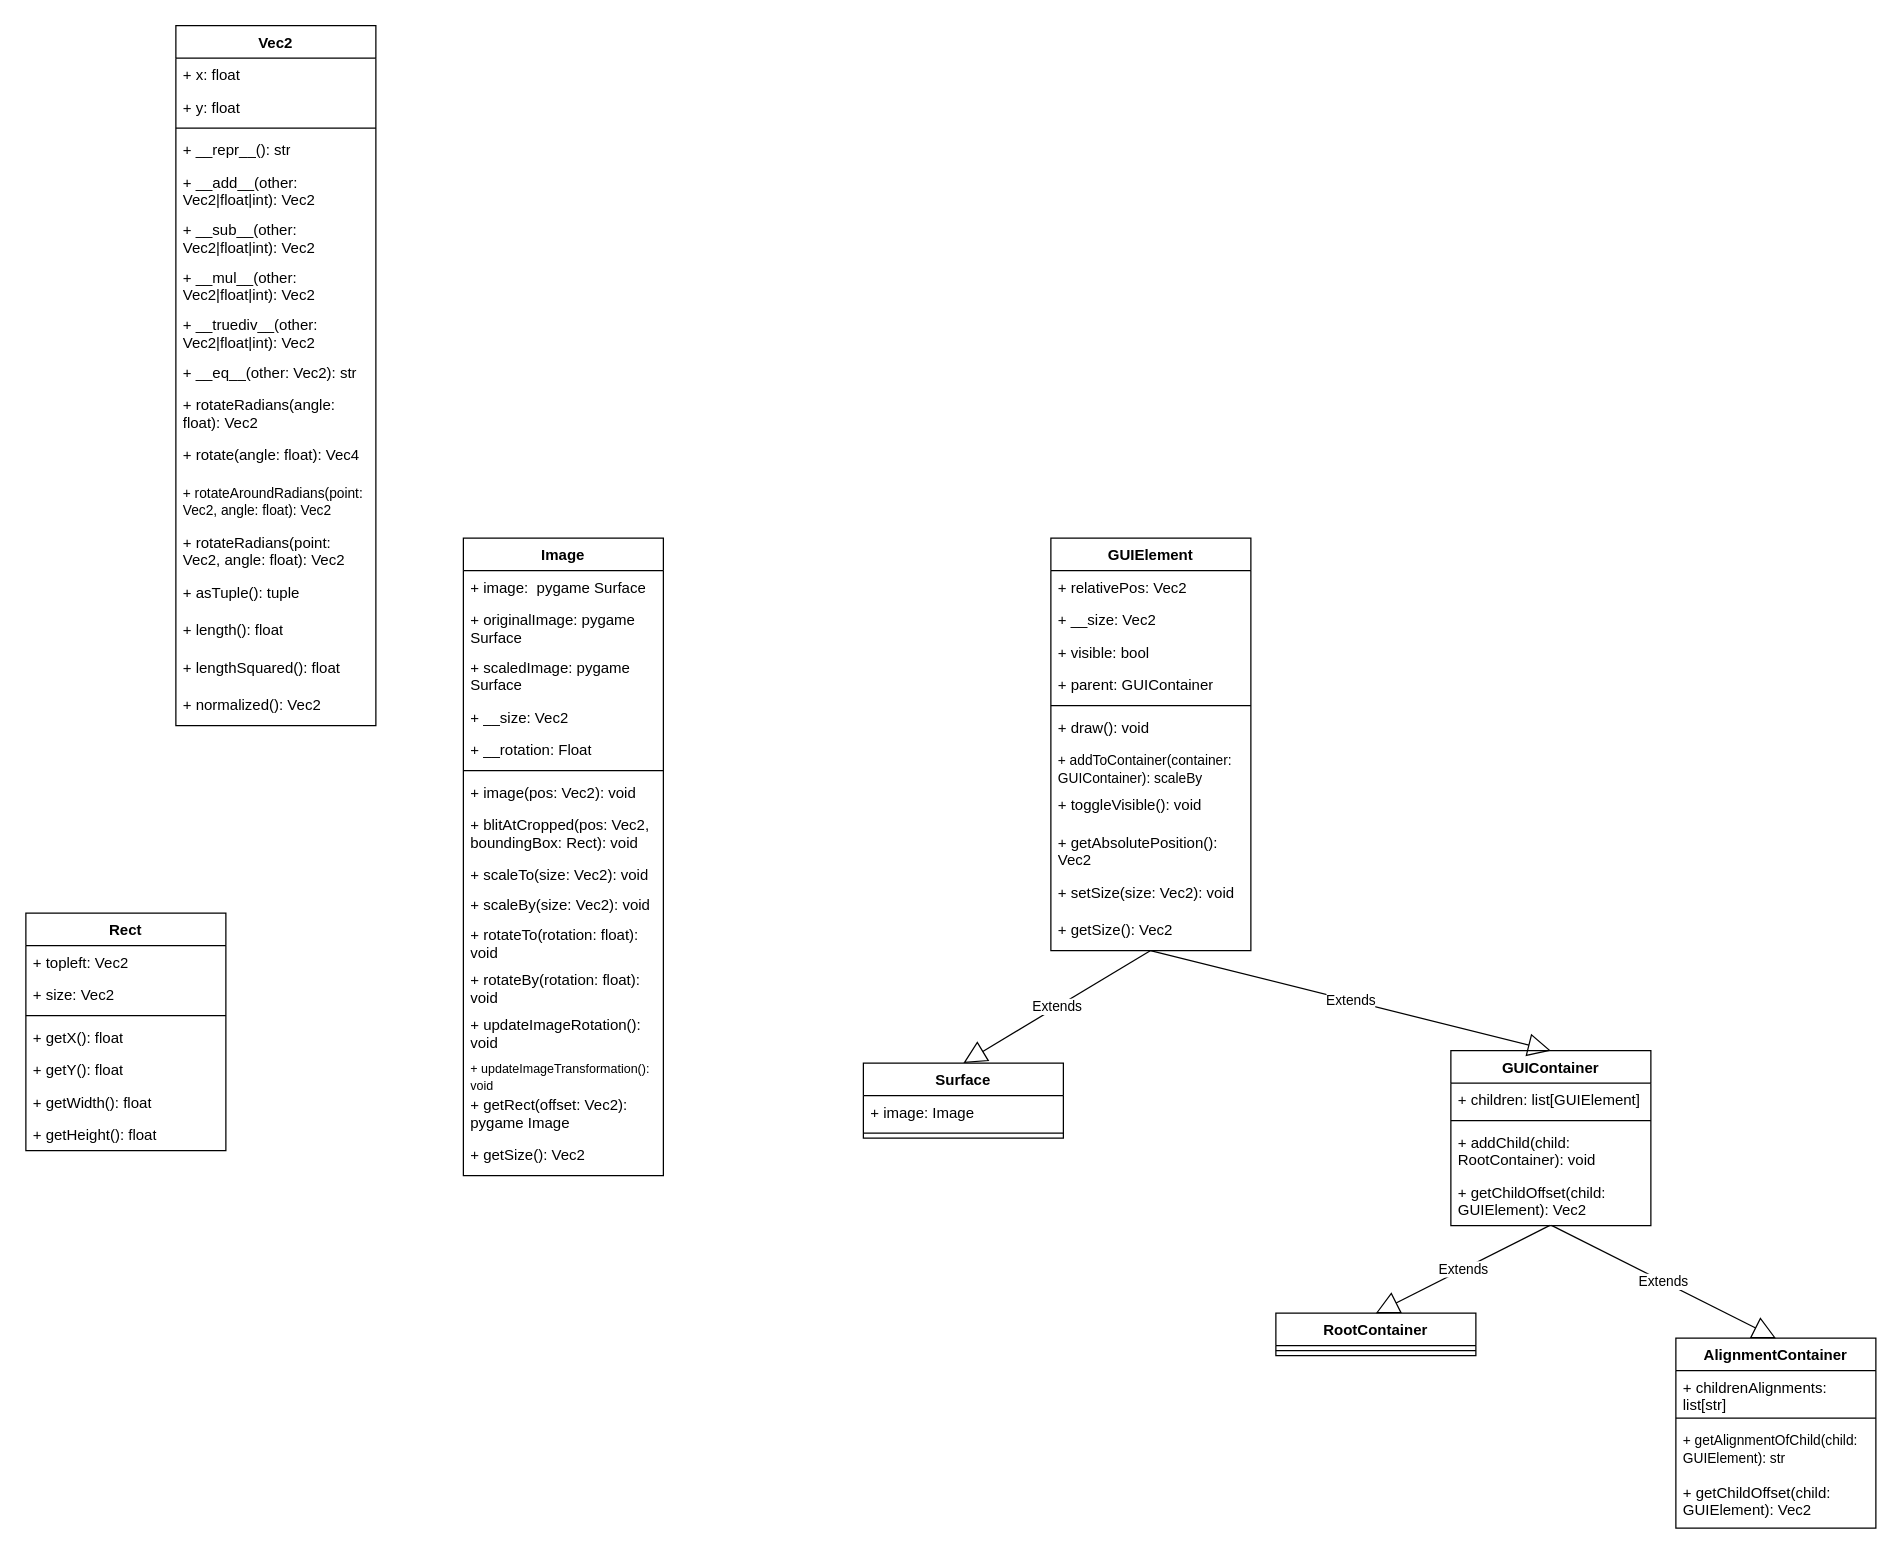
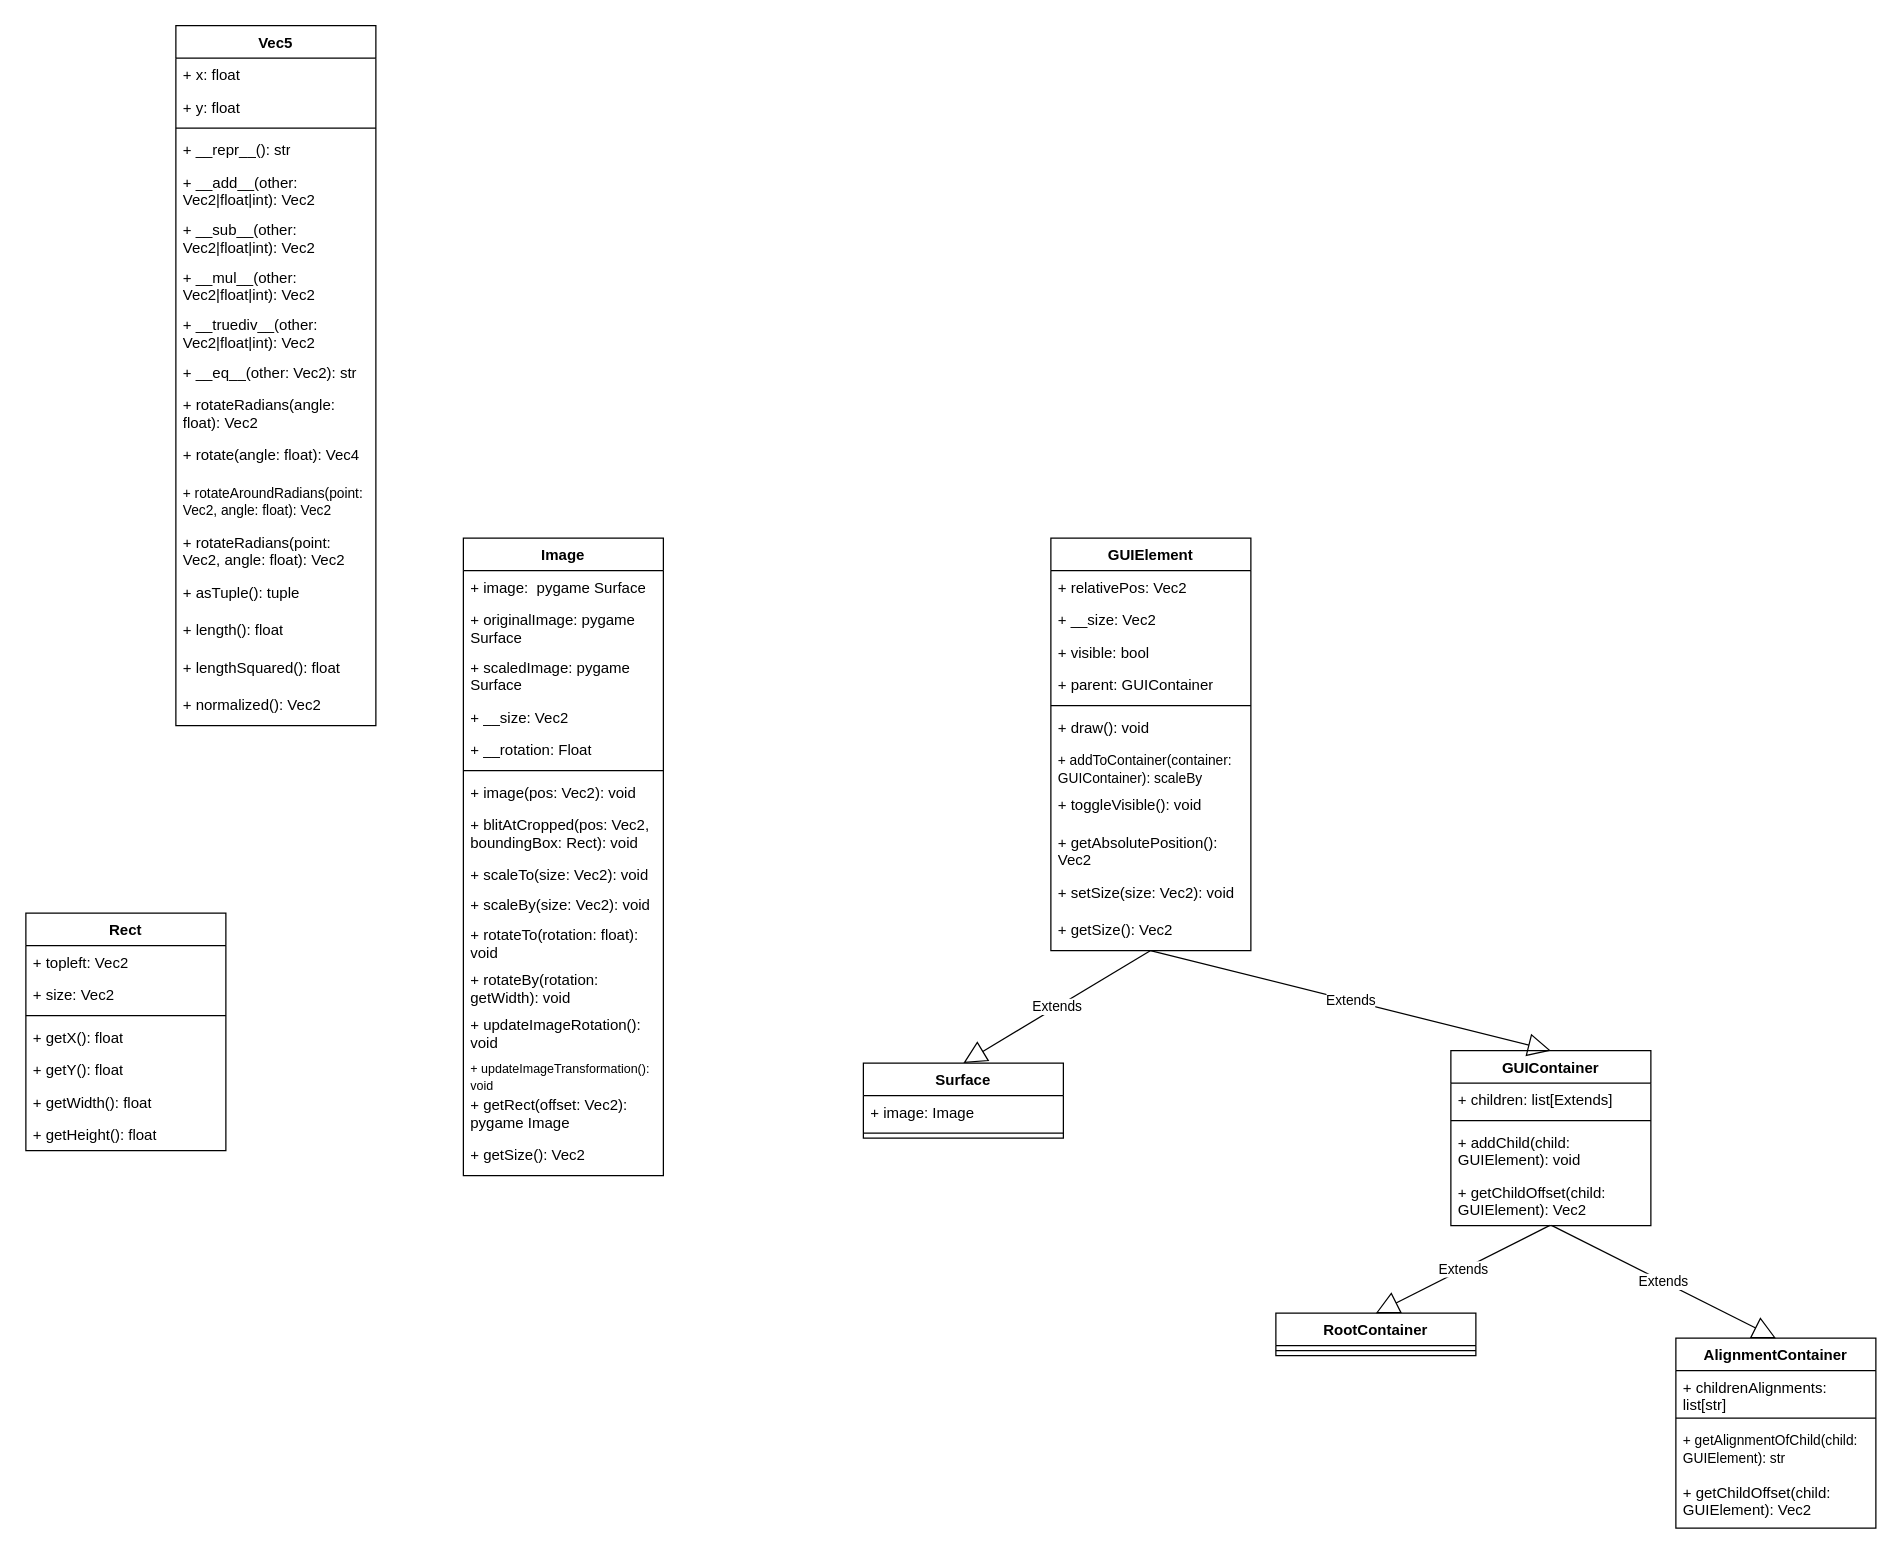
node "Vec2": label "Vec2" -> "Vec5"
node "+ rotateBy(rotation: float): void": label "+ rotateBy(rotation: float): void" -> "+ rotateBy(rotation: getWidth): void"
node "+ children: list[GUIElement]": label "+ children: list[GUIElement]" -> "+ children: list[Extends]"
node "+ addChild(child: RootContainer): void": label "+ addChild(child: RootContainer): void" -> "+ addChild(child: GUIElement): void"
